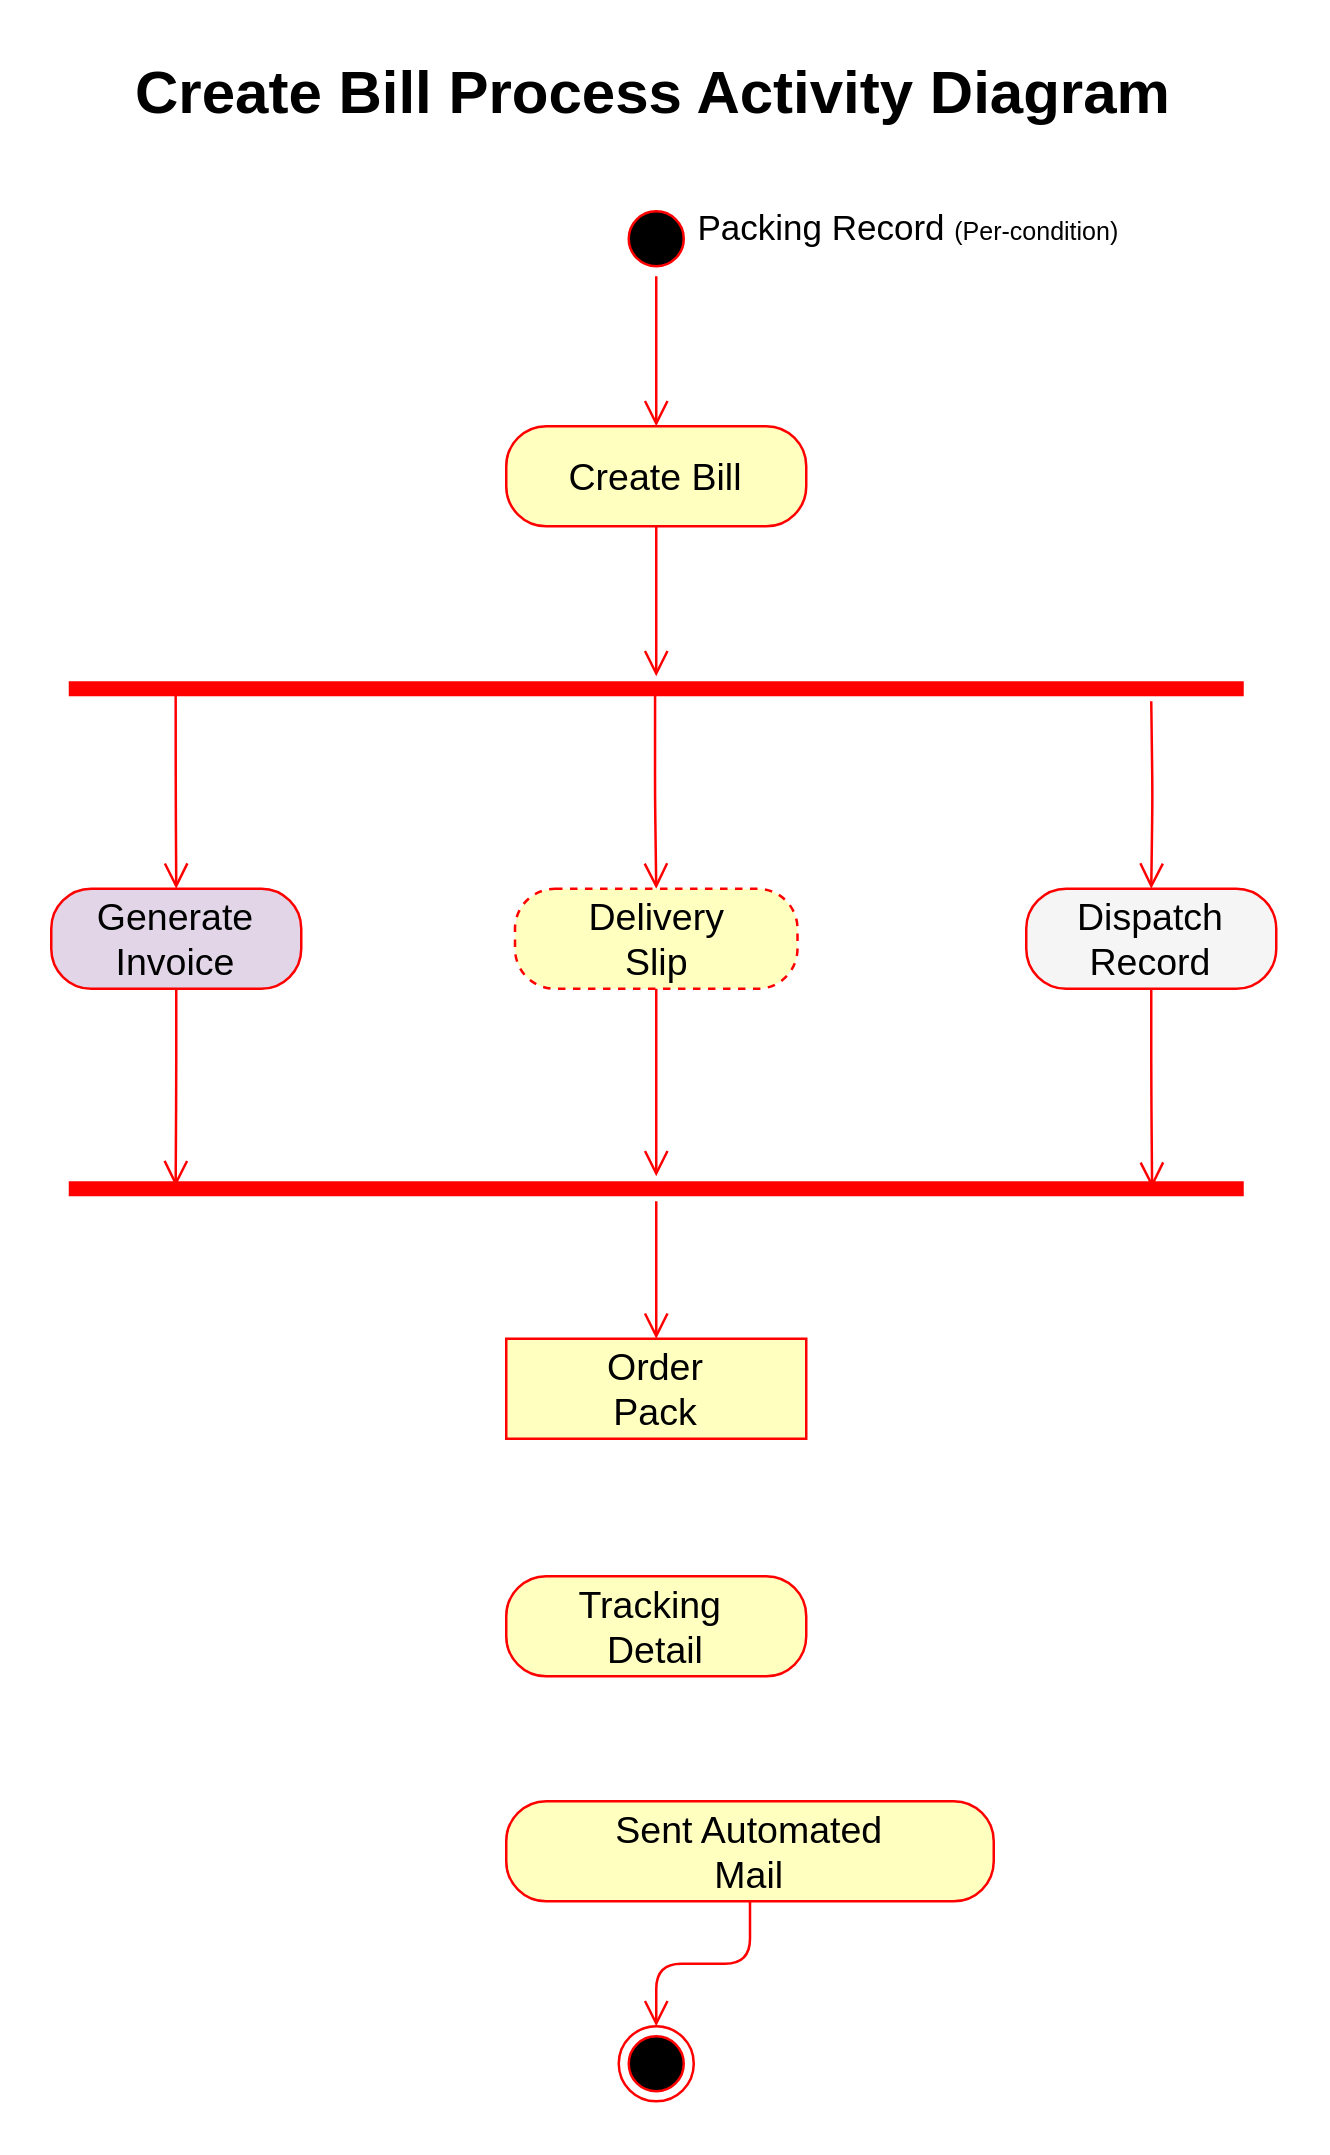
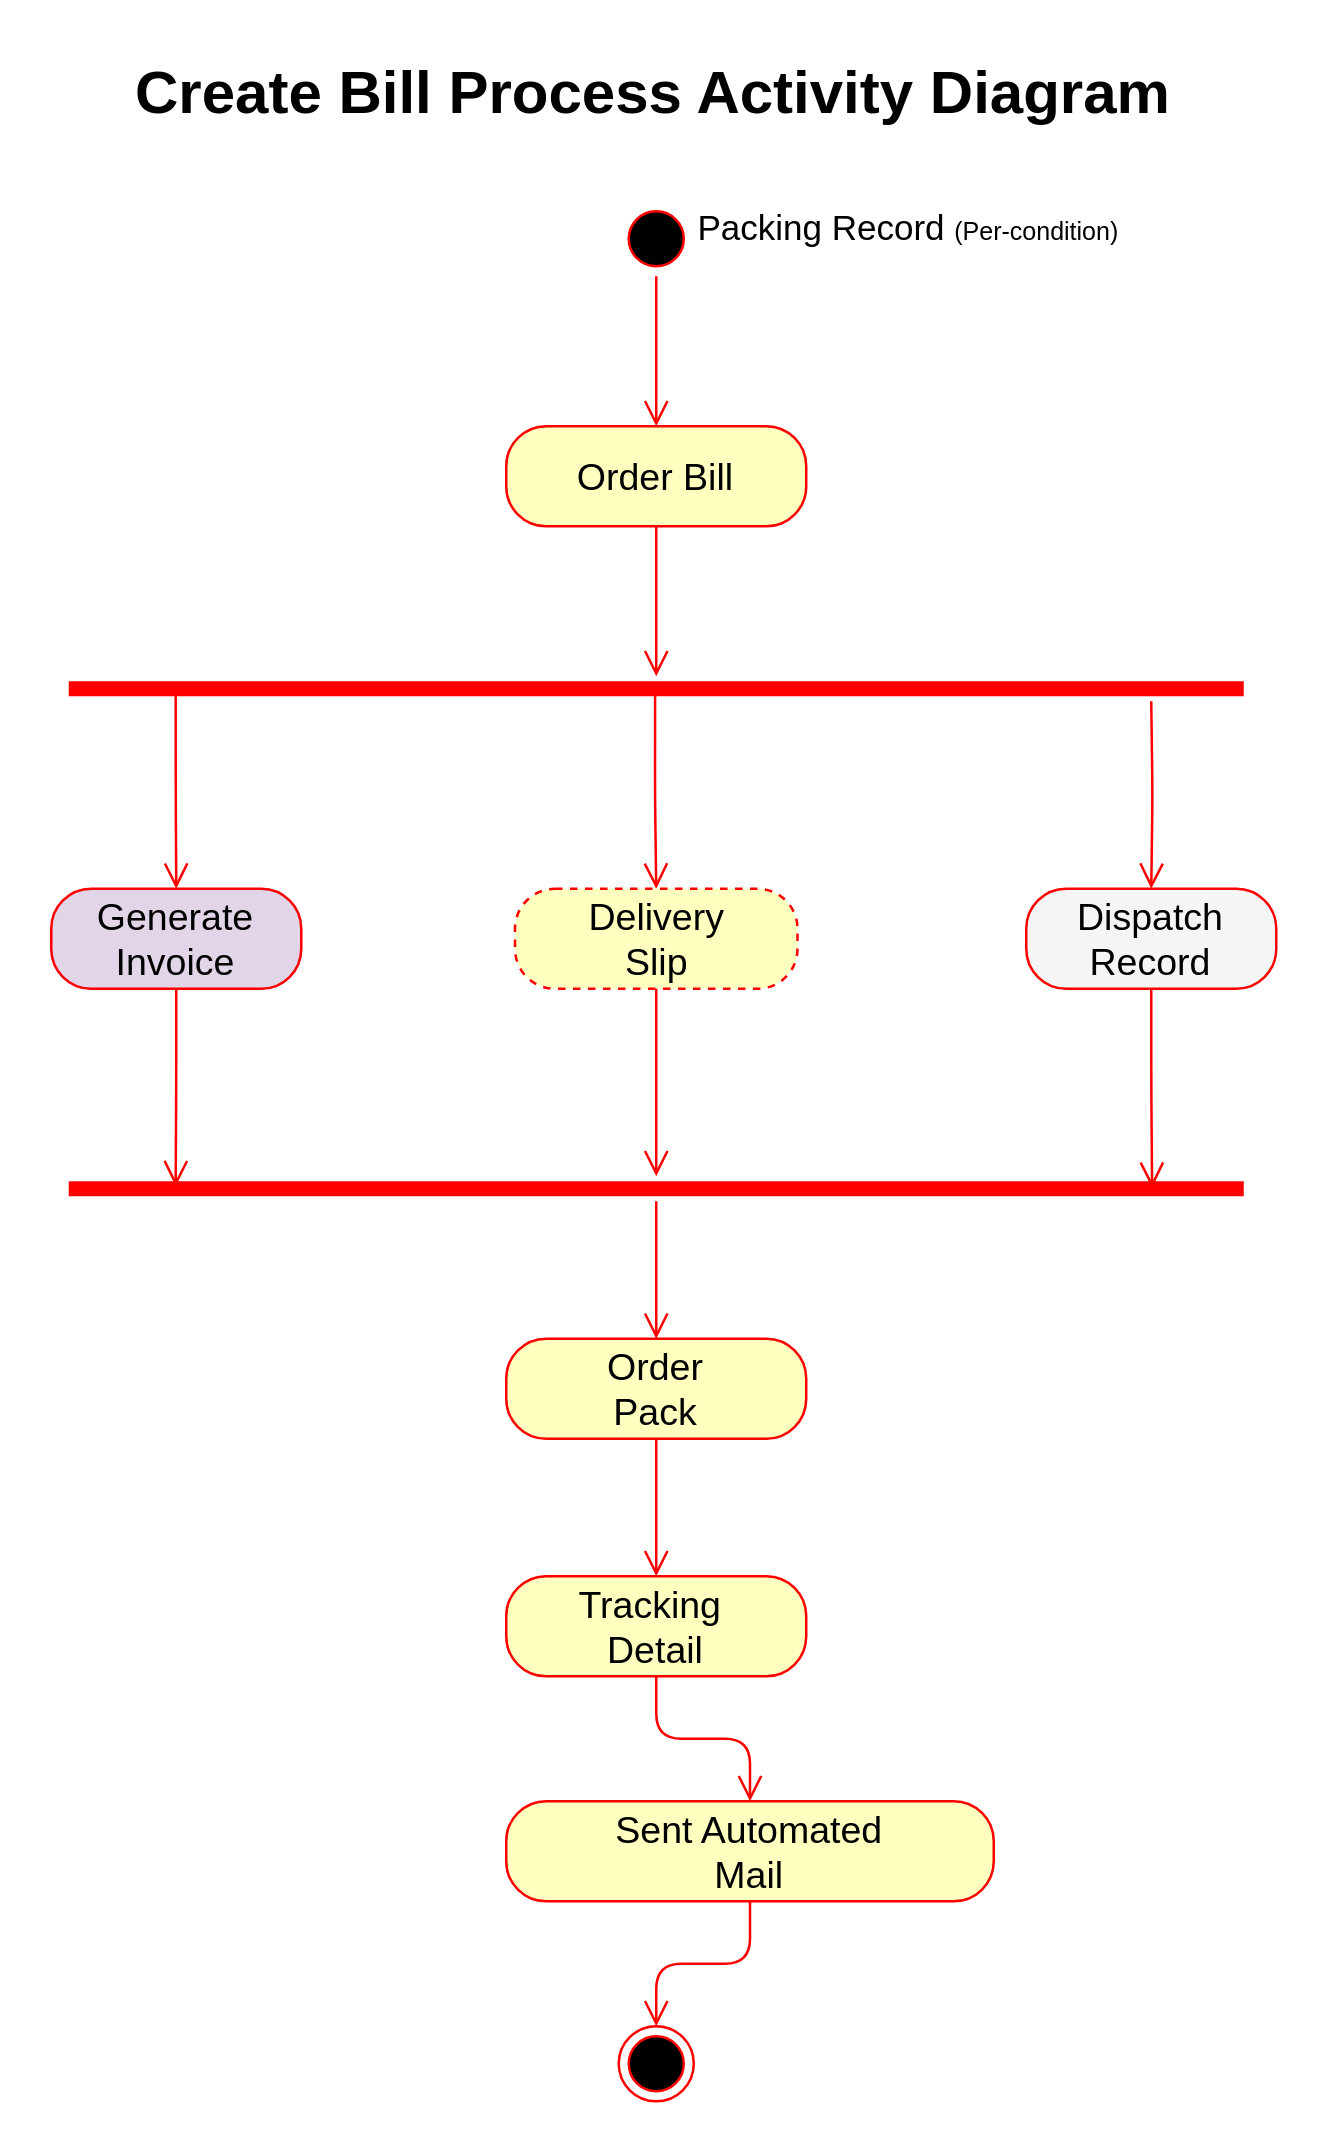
node "Create Bill": label "Create Bill" -> "Order Bill"
node "Order Pack": shape rectangle -> rounded rectangle
edge "Order Pack" -> "Tracking Detail": added
edge "Tracking Detail" -> "Sent Automated Mail": added
